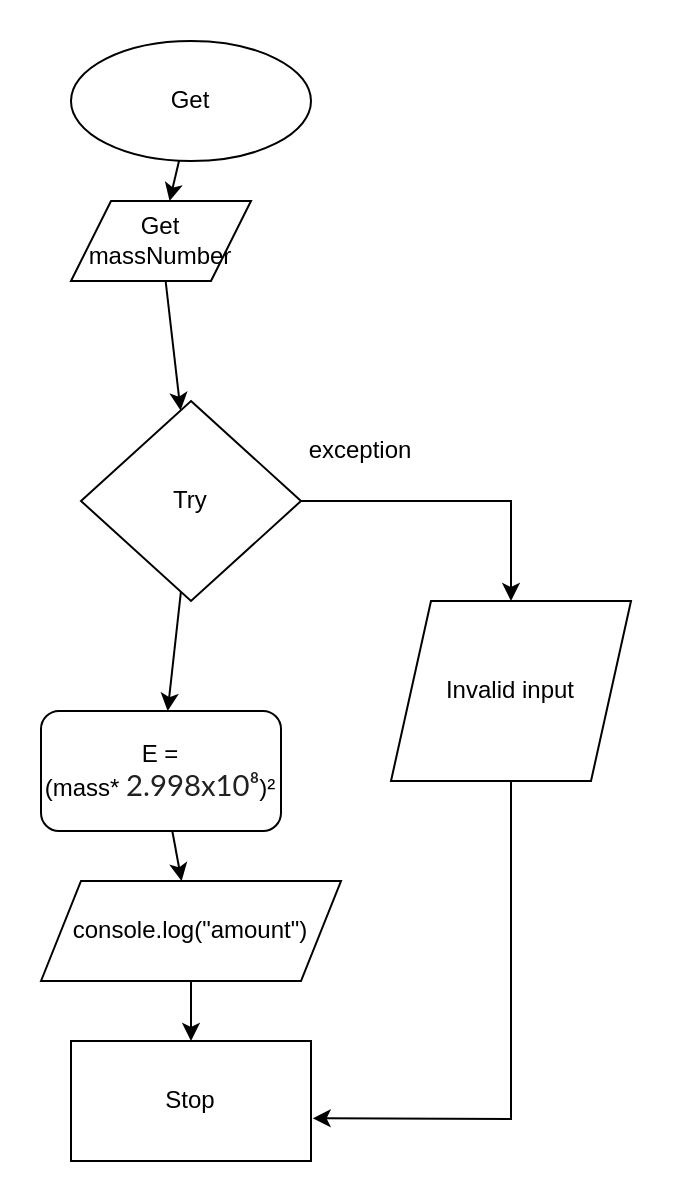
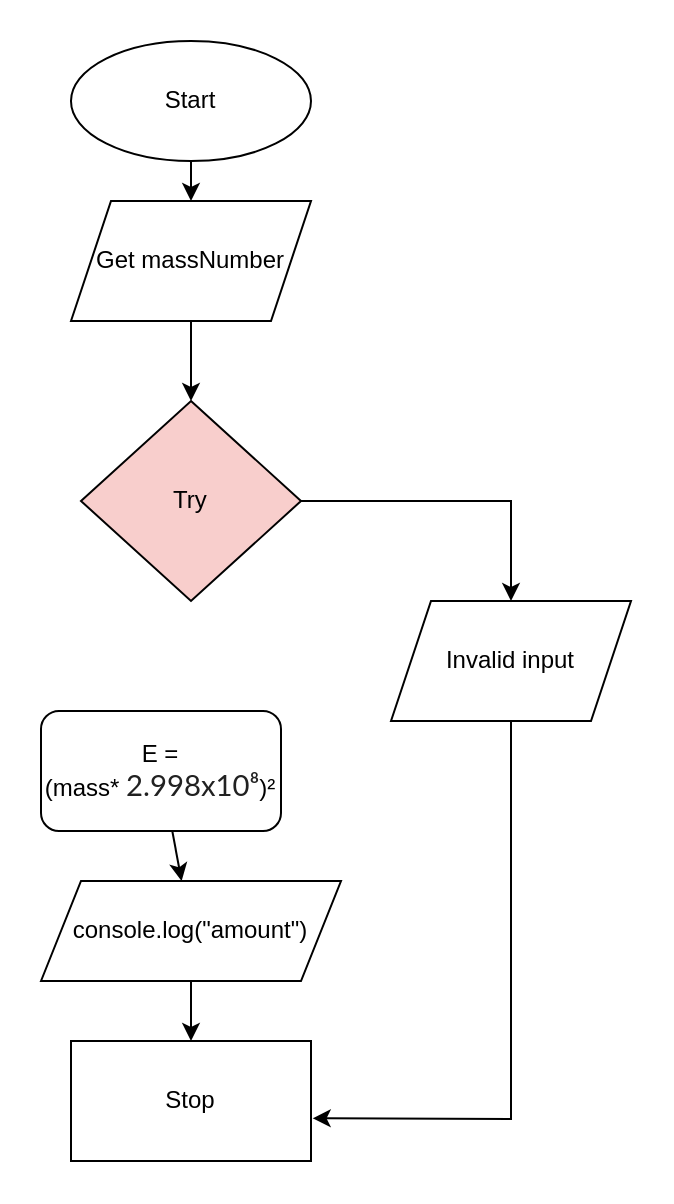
node "Get": label "Get" -> "Start"
node "Get massNumber": size 180x80 -> 240x120
node "exception": removed
node "Try": fillcolor #ffffff -> #f8cecc
edge "Try" -> "E = (mass* 2.998x10⁸)²": removed
node "Invalid input": size 240x180 -> 240x120
